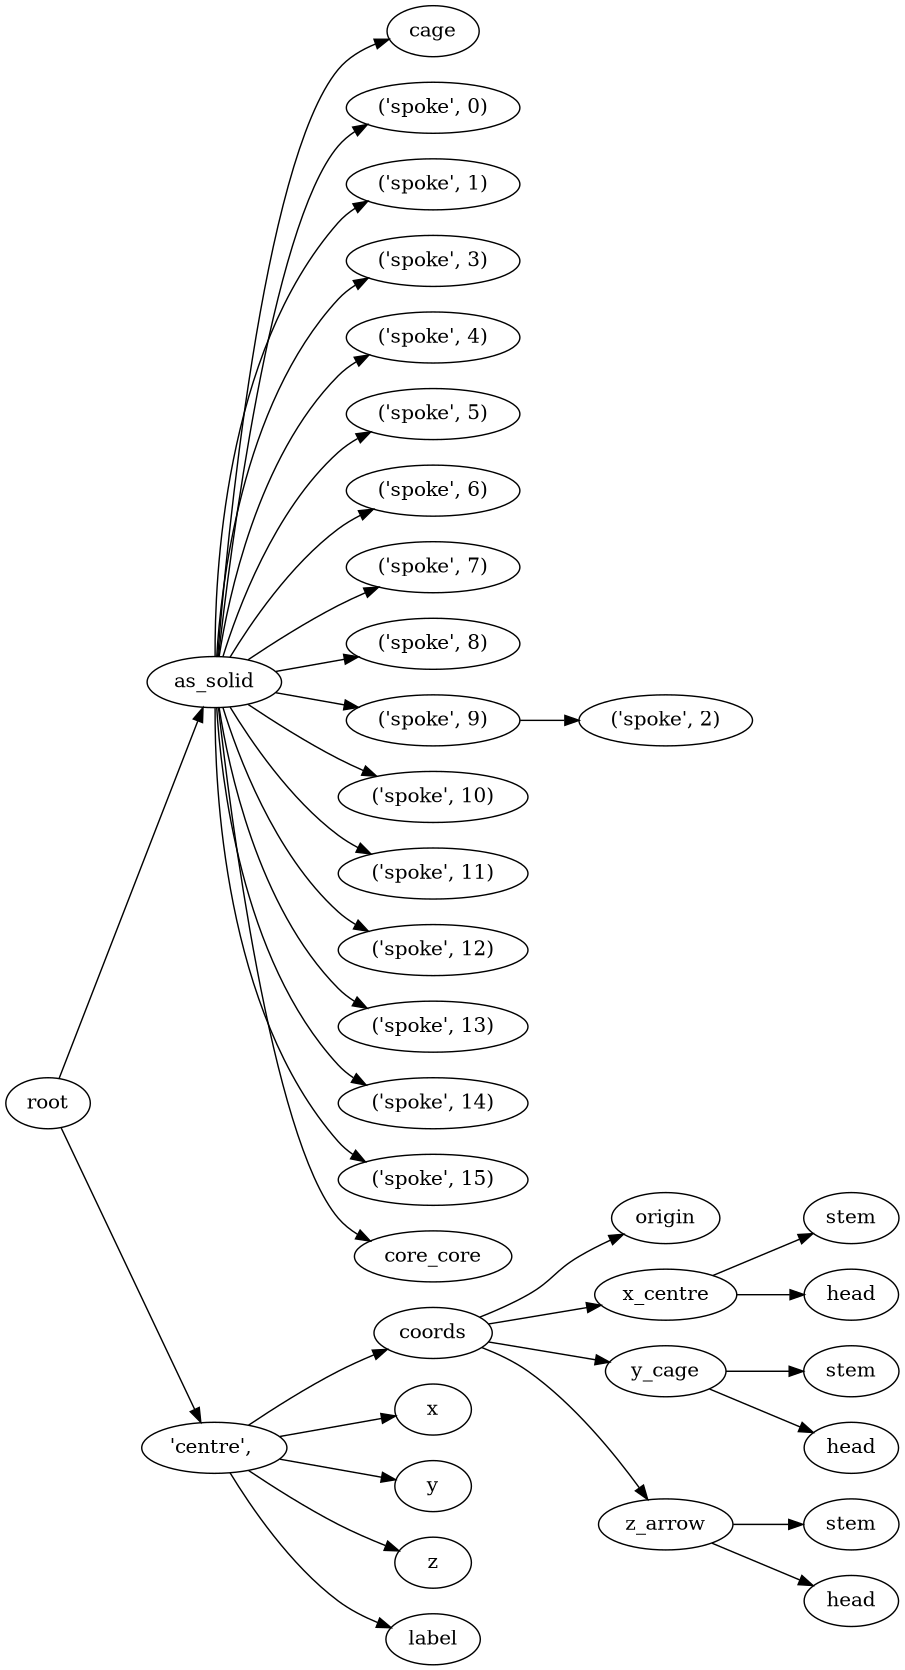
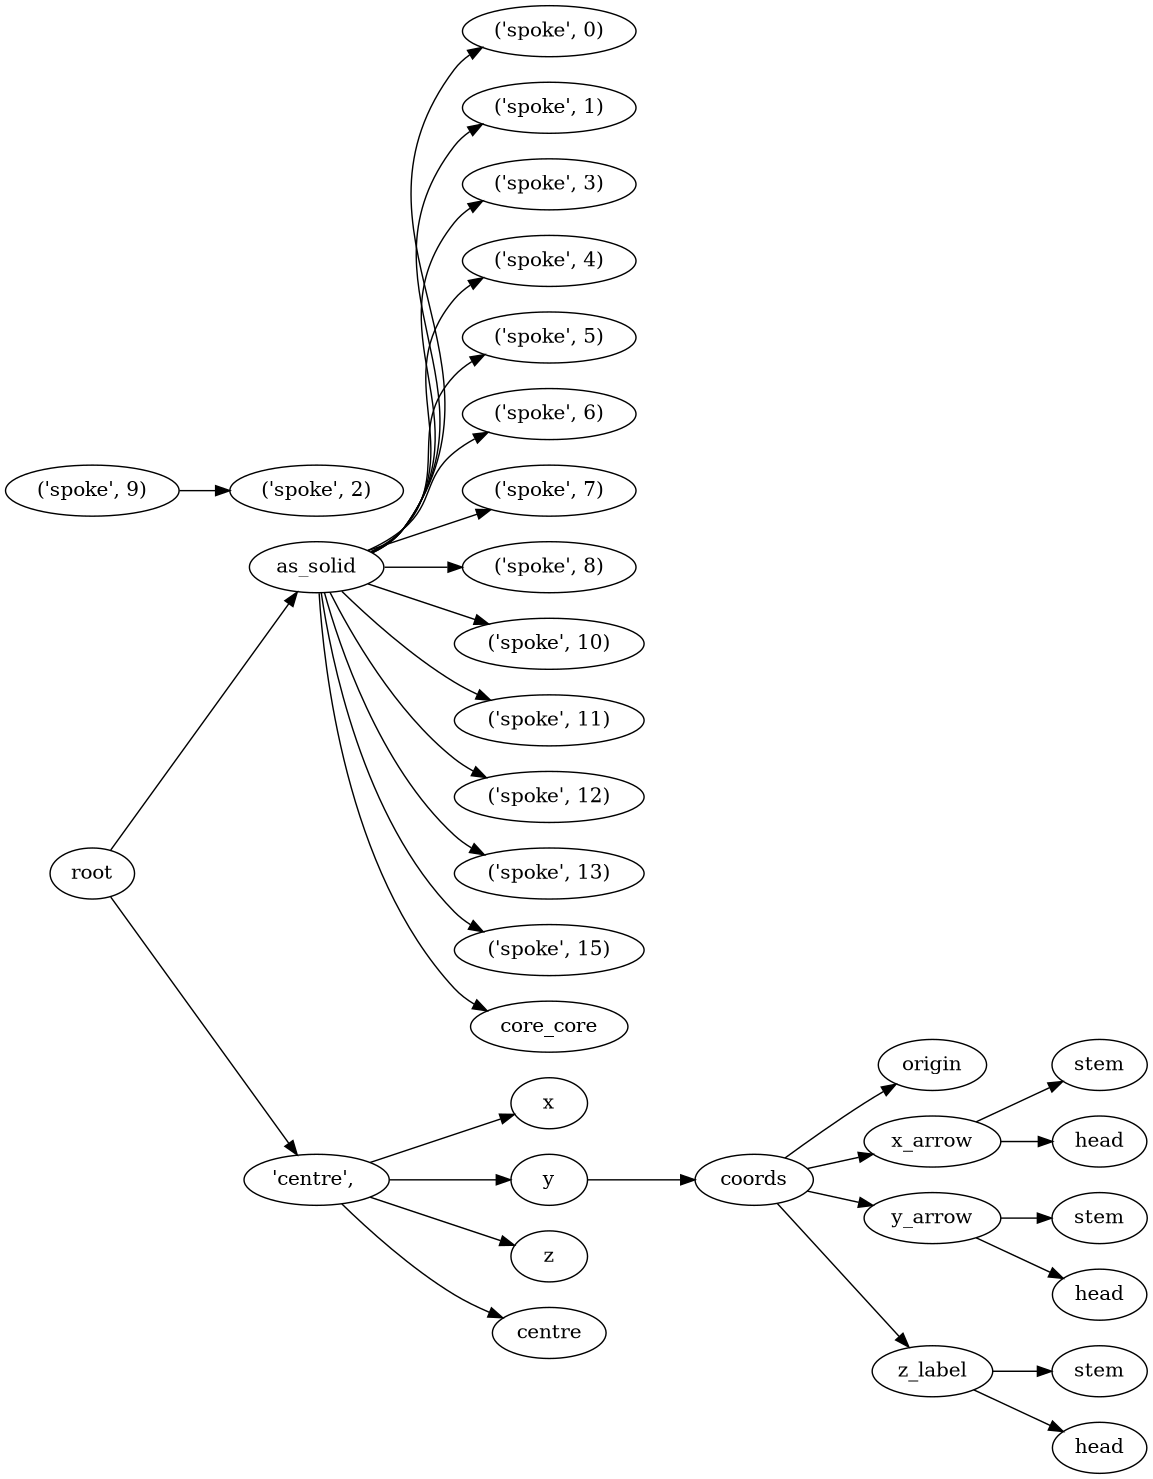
node "cage": removed
edge "as_solid" -> "('spoke', 9)": removed
node "('spoke', 14)": removed
node "x_centre": label "x_centre" -> "x_arrow"
node "y_cage": label "y_cage" -> "y_arrow"
edge "'centre'," -> "coords": now "y" -> "coords"
node "z_arrow": label "z_arrow" -> "z_label"
node "label": label "label" -> "centre"
